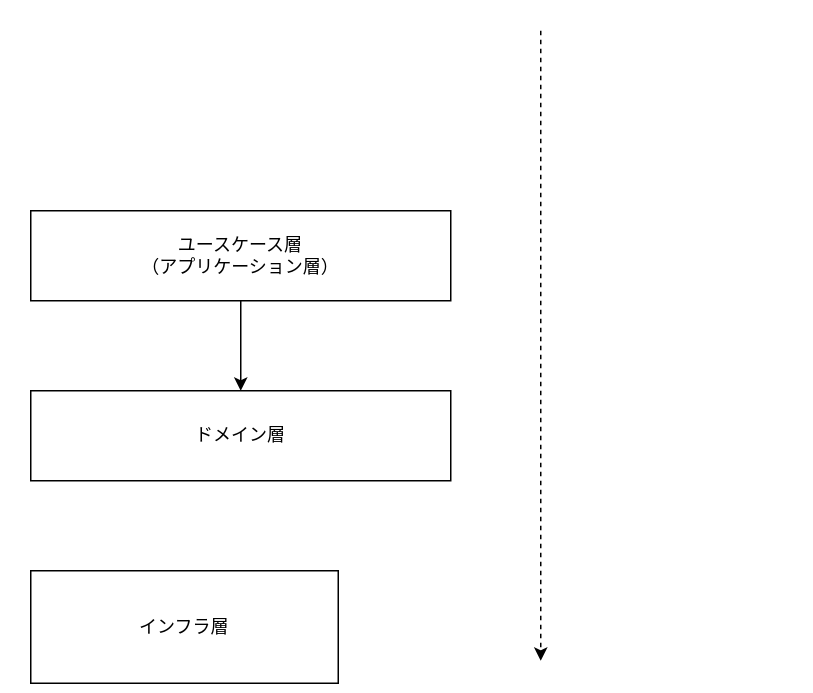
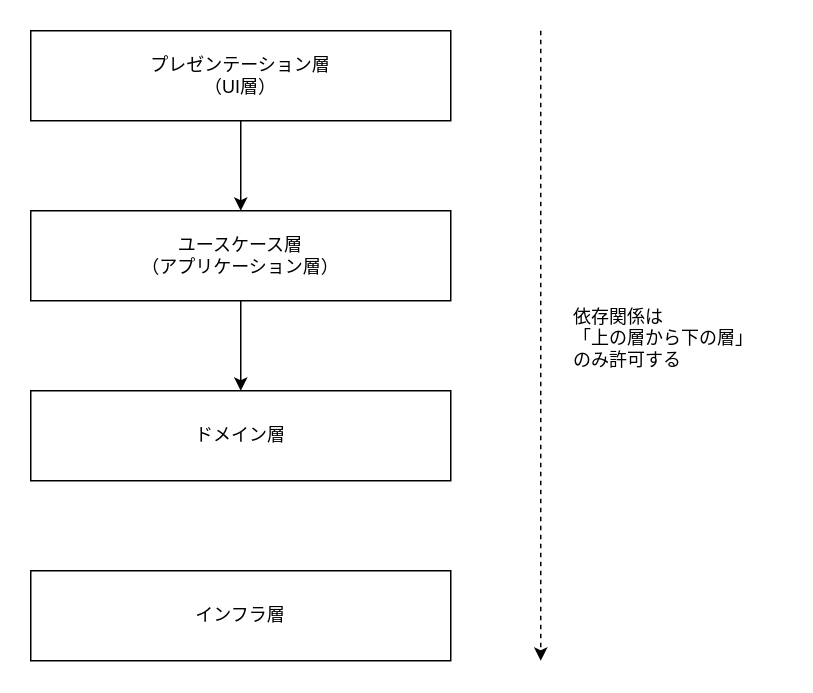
node "プレゼンテーション層 （UI層）": added
edge "プレゼンテーション層 （UI層）" -> "ユースケース層 （アプリケーション層）": added
node "依存関係は 「上の層から下の層」 のみ許可する": added
node "インフラ層": size 308x113 -> 420x90
